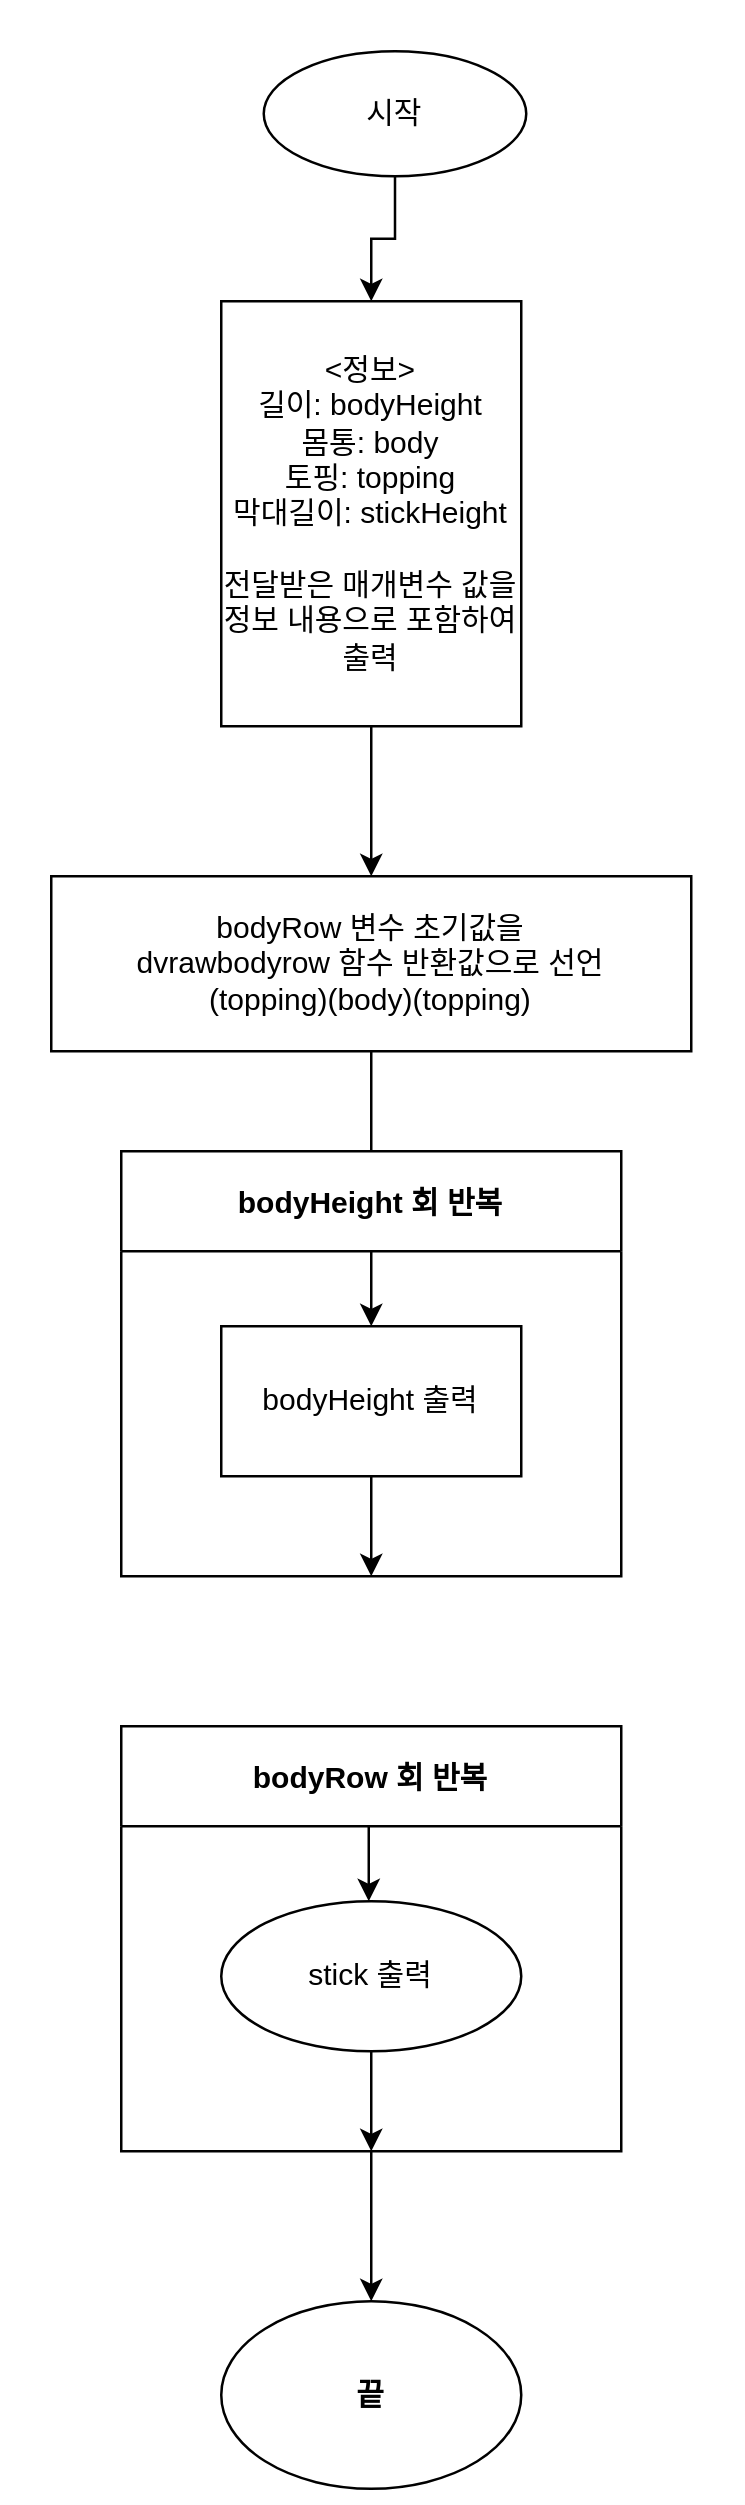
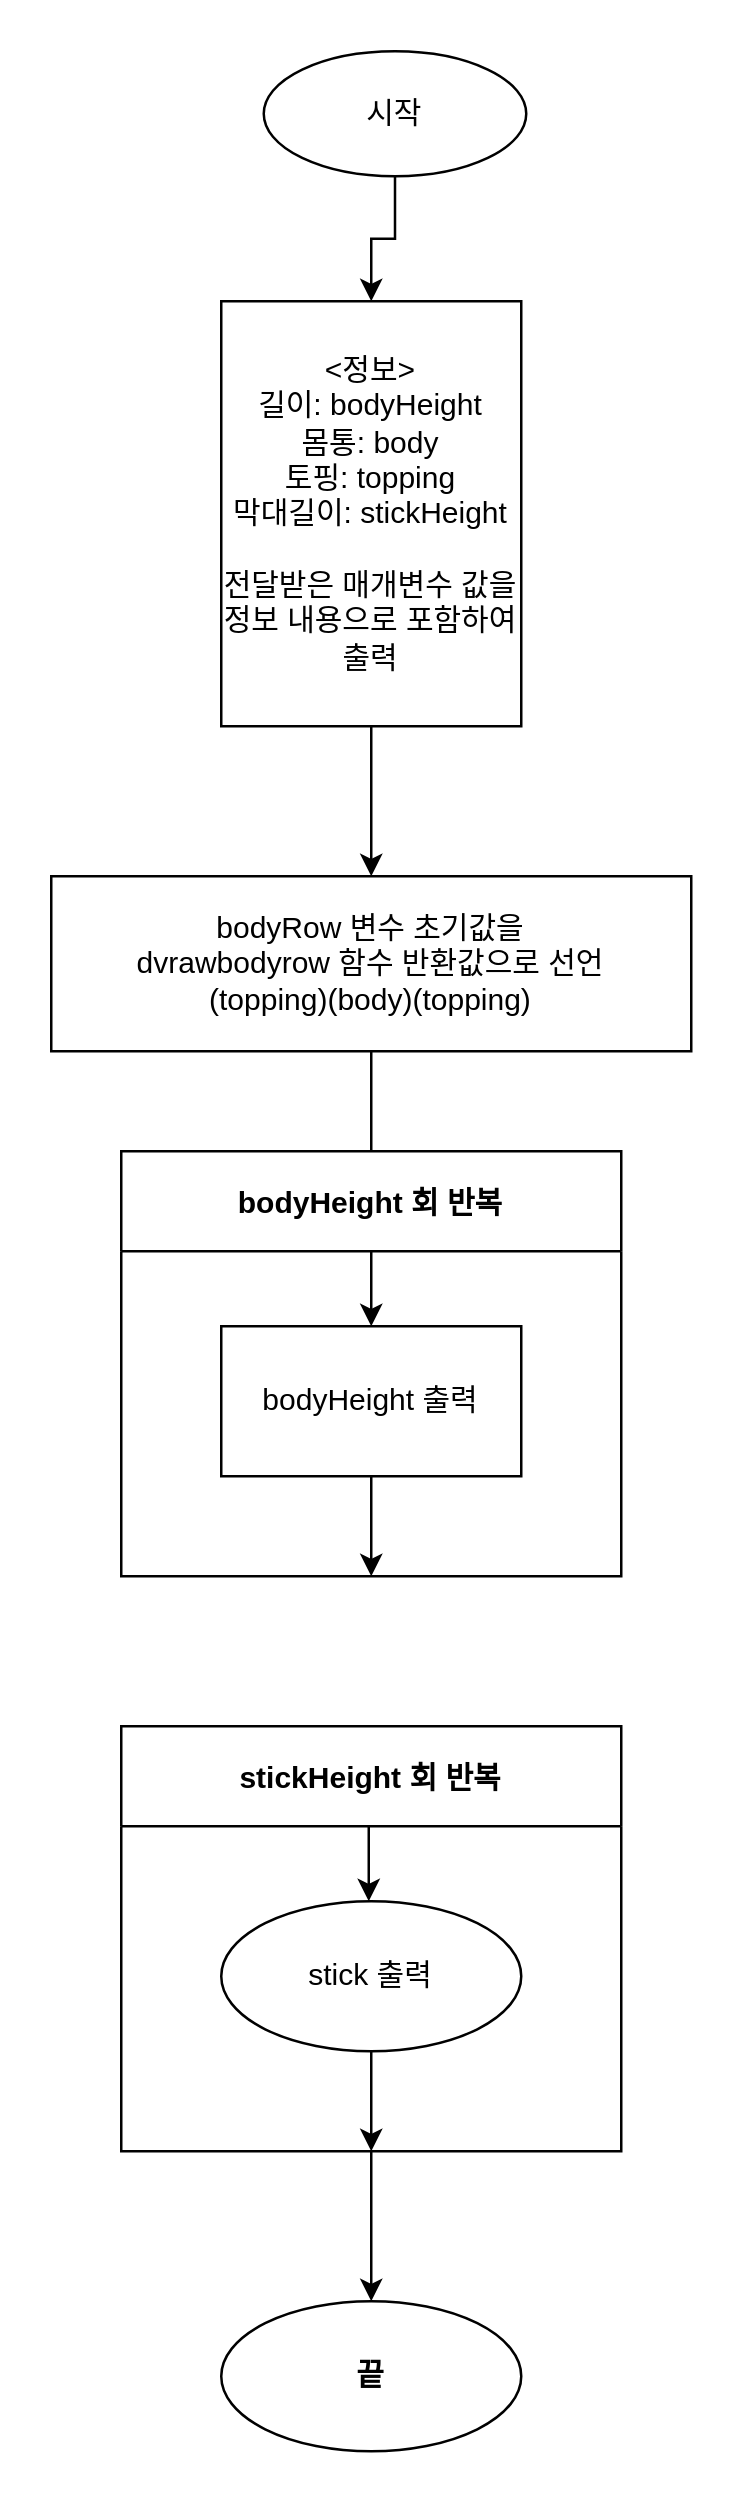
node "bodyRow 회 반복": label "bodyRow 회 반복" -> "stickHeight 회 반복"
node "끝": size 300x188 -> 300x150
